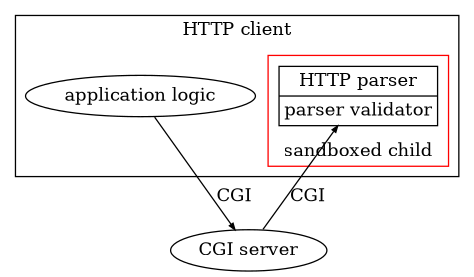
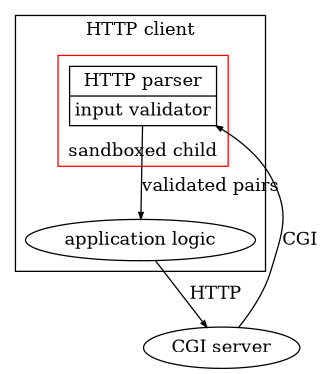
node "HTTP parser": text "parser validator" -> "input validator"
edge "HTTP parser" -> "application logic": added, label "validated pairs"
edge "application logic" -> "CGI server": label "CGI" -> "HTTP"
